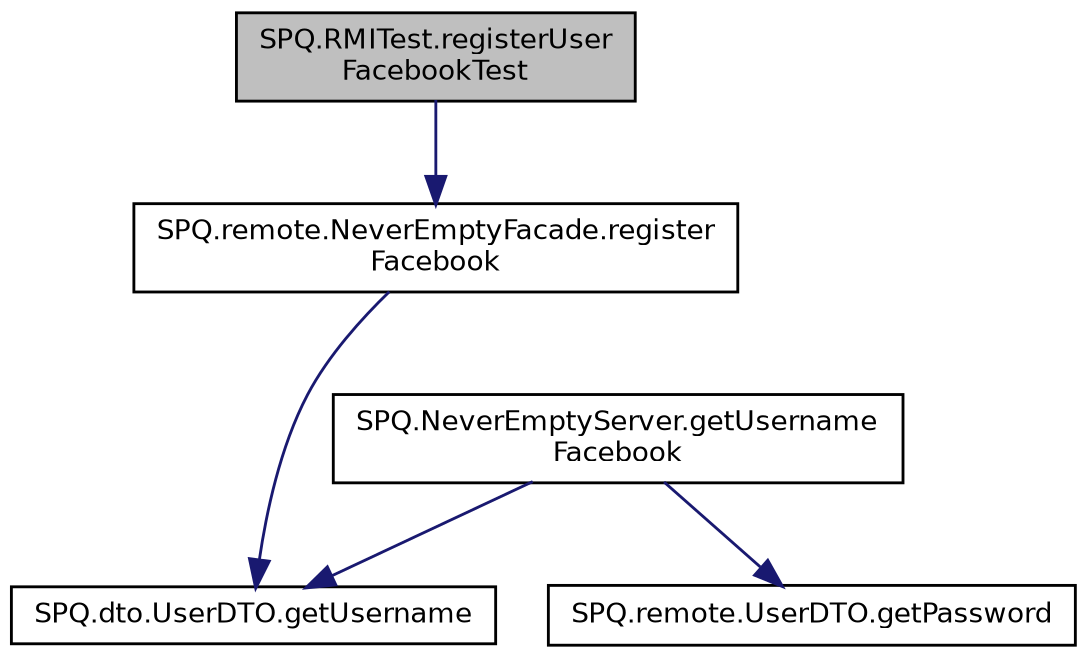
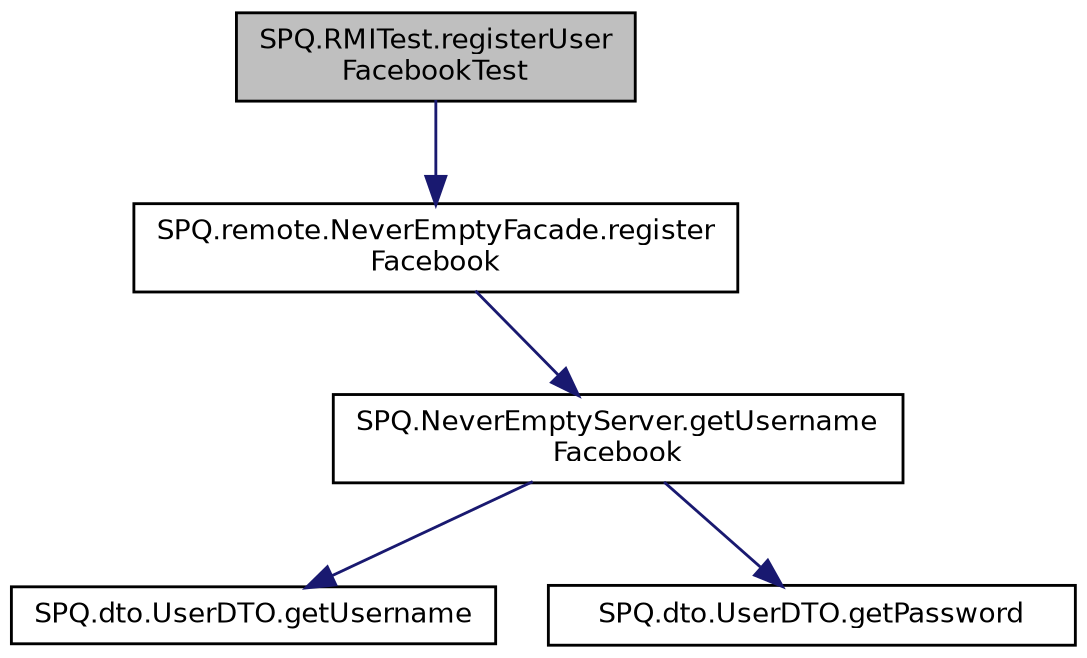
edge "SPQ.remote.NeverEmptyFacade.register Facebook" -> "SPQ.dto.UserDTO.getUsername": now "SPQ.remote.NeverEmptyFacade.register Facebook" -> "SPQ.NeverEmptyServer.getUsername Facebook"
node "SPQ.remote.UserDTO.getPassword": label "SPQ.remote.UserDTO.getPassword" -> "SPQ.dto.UserDTO.getPassword"
